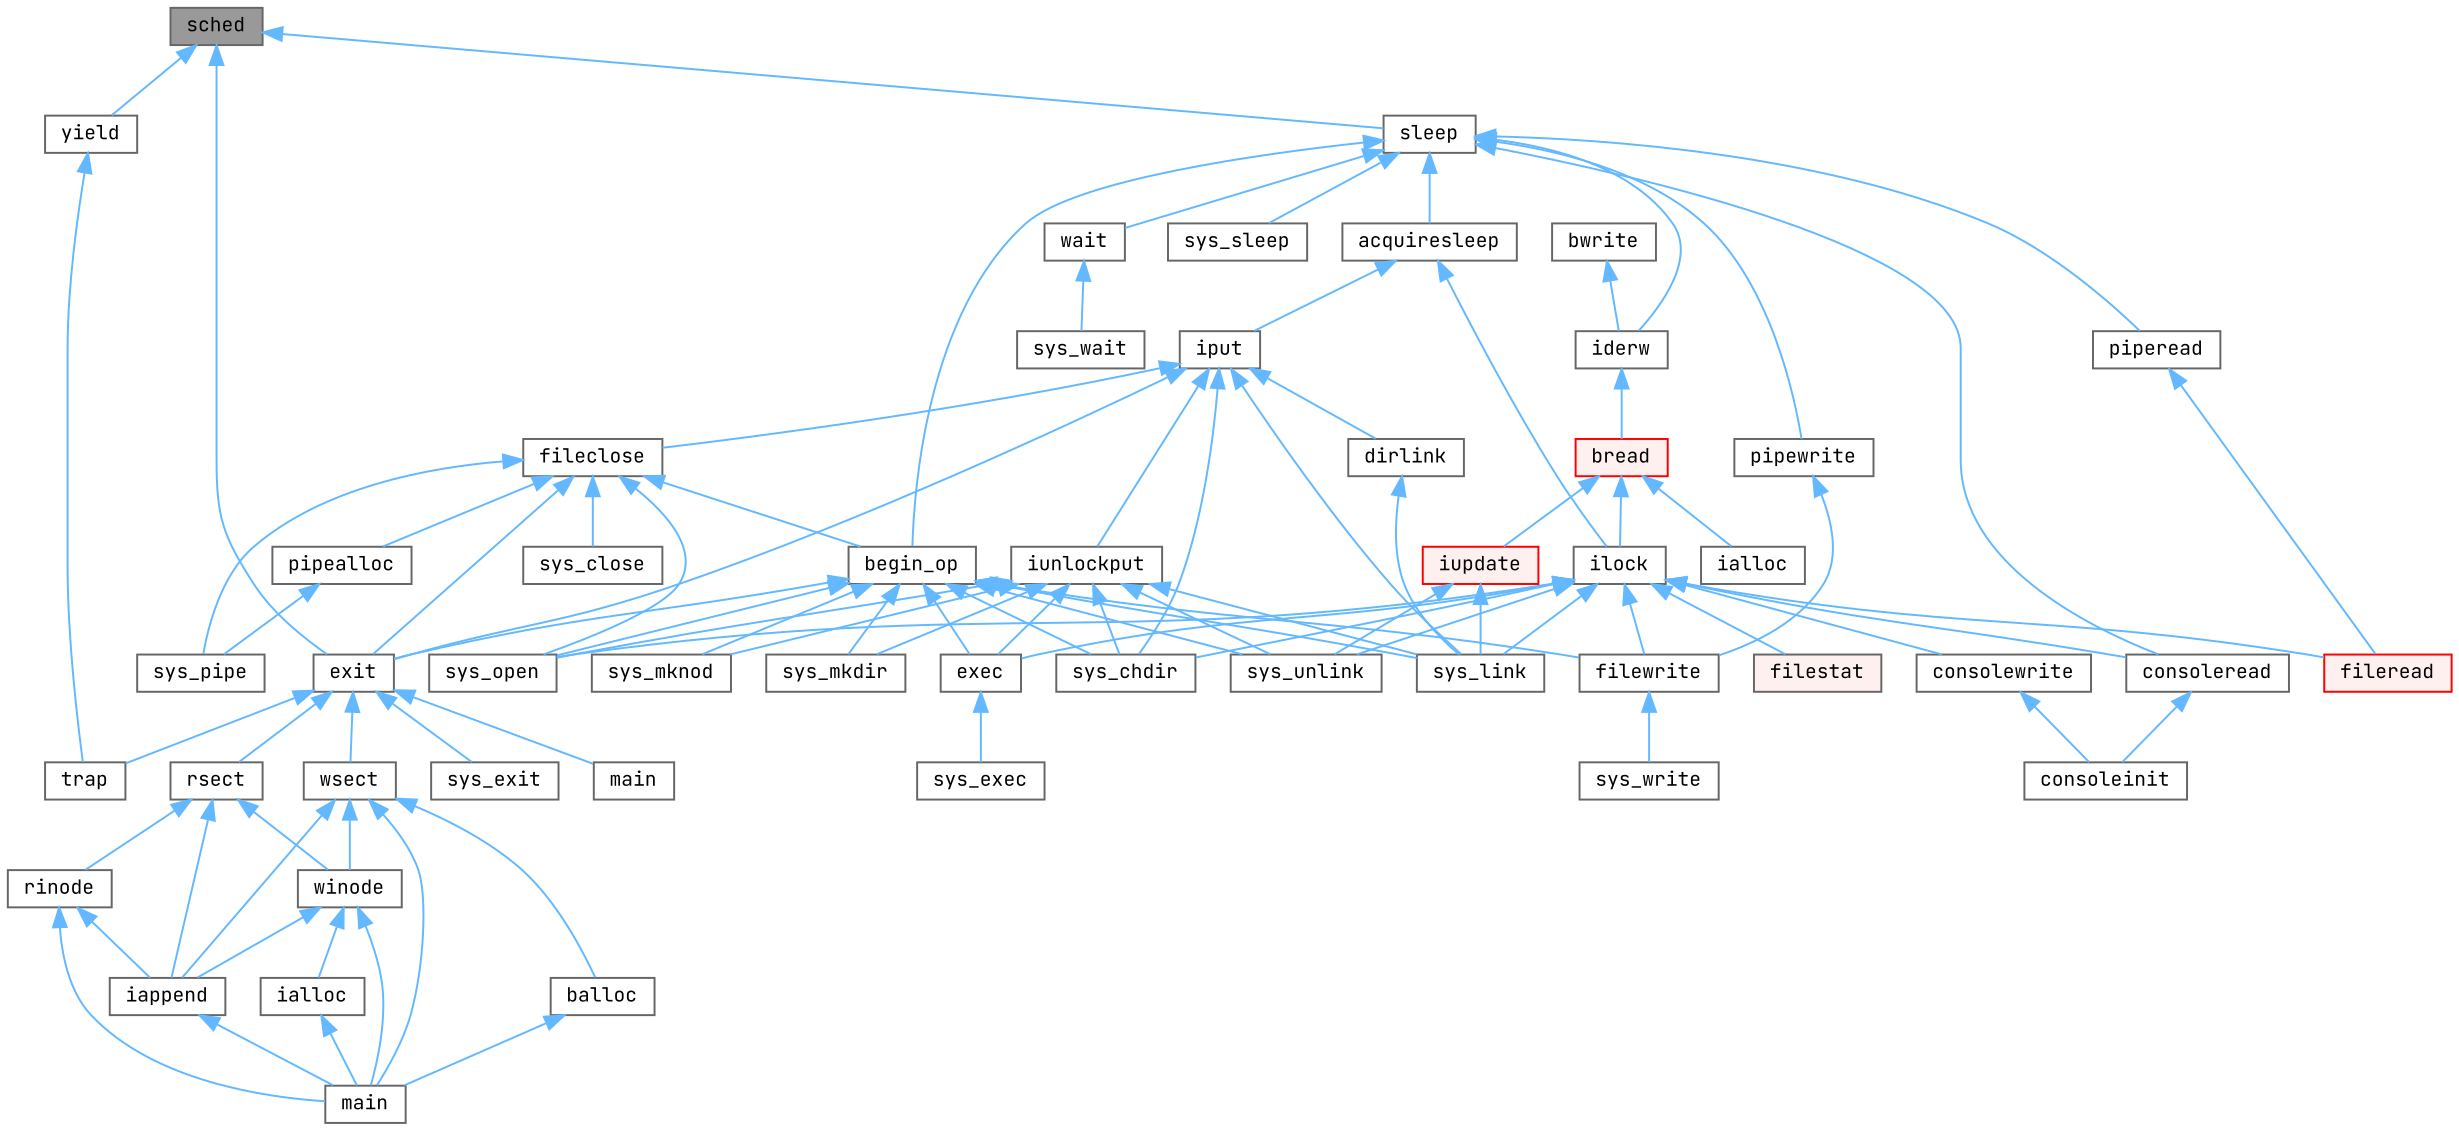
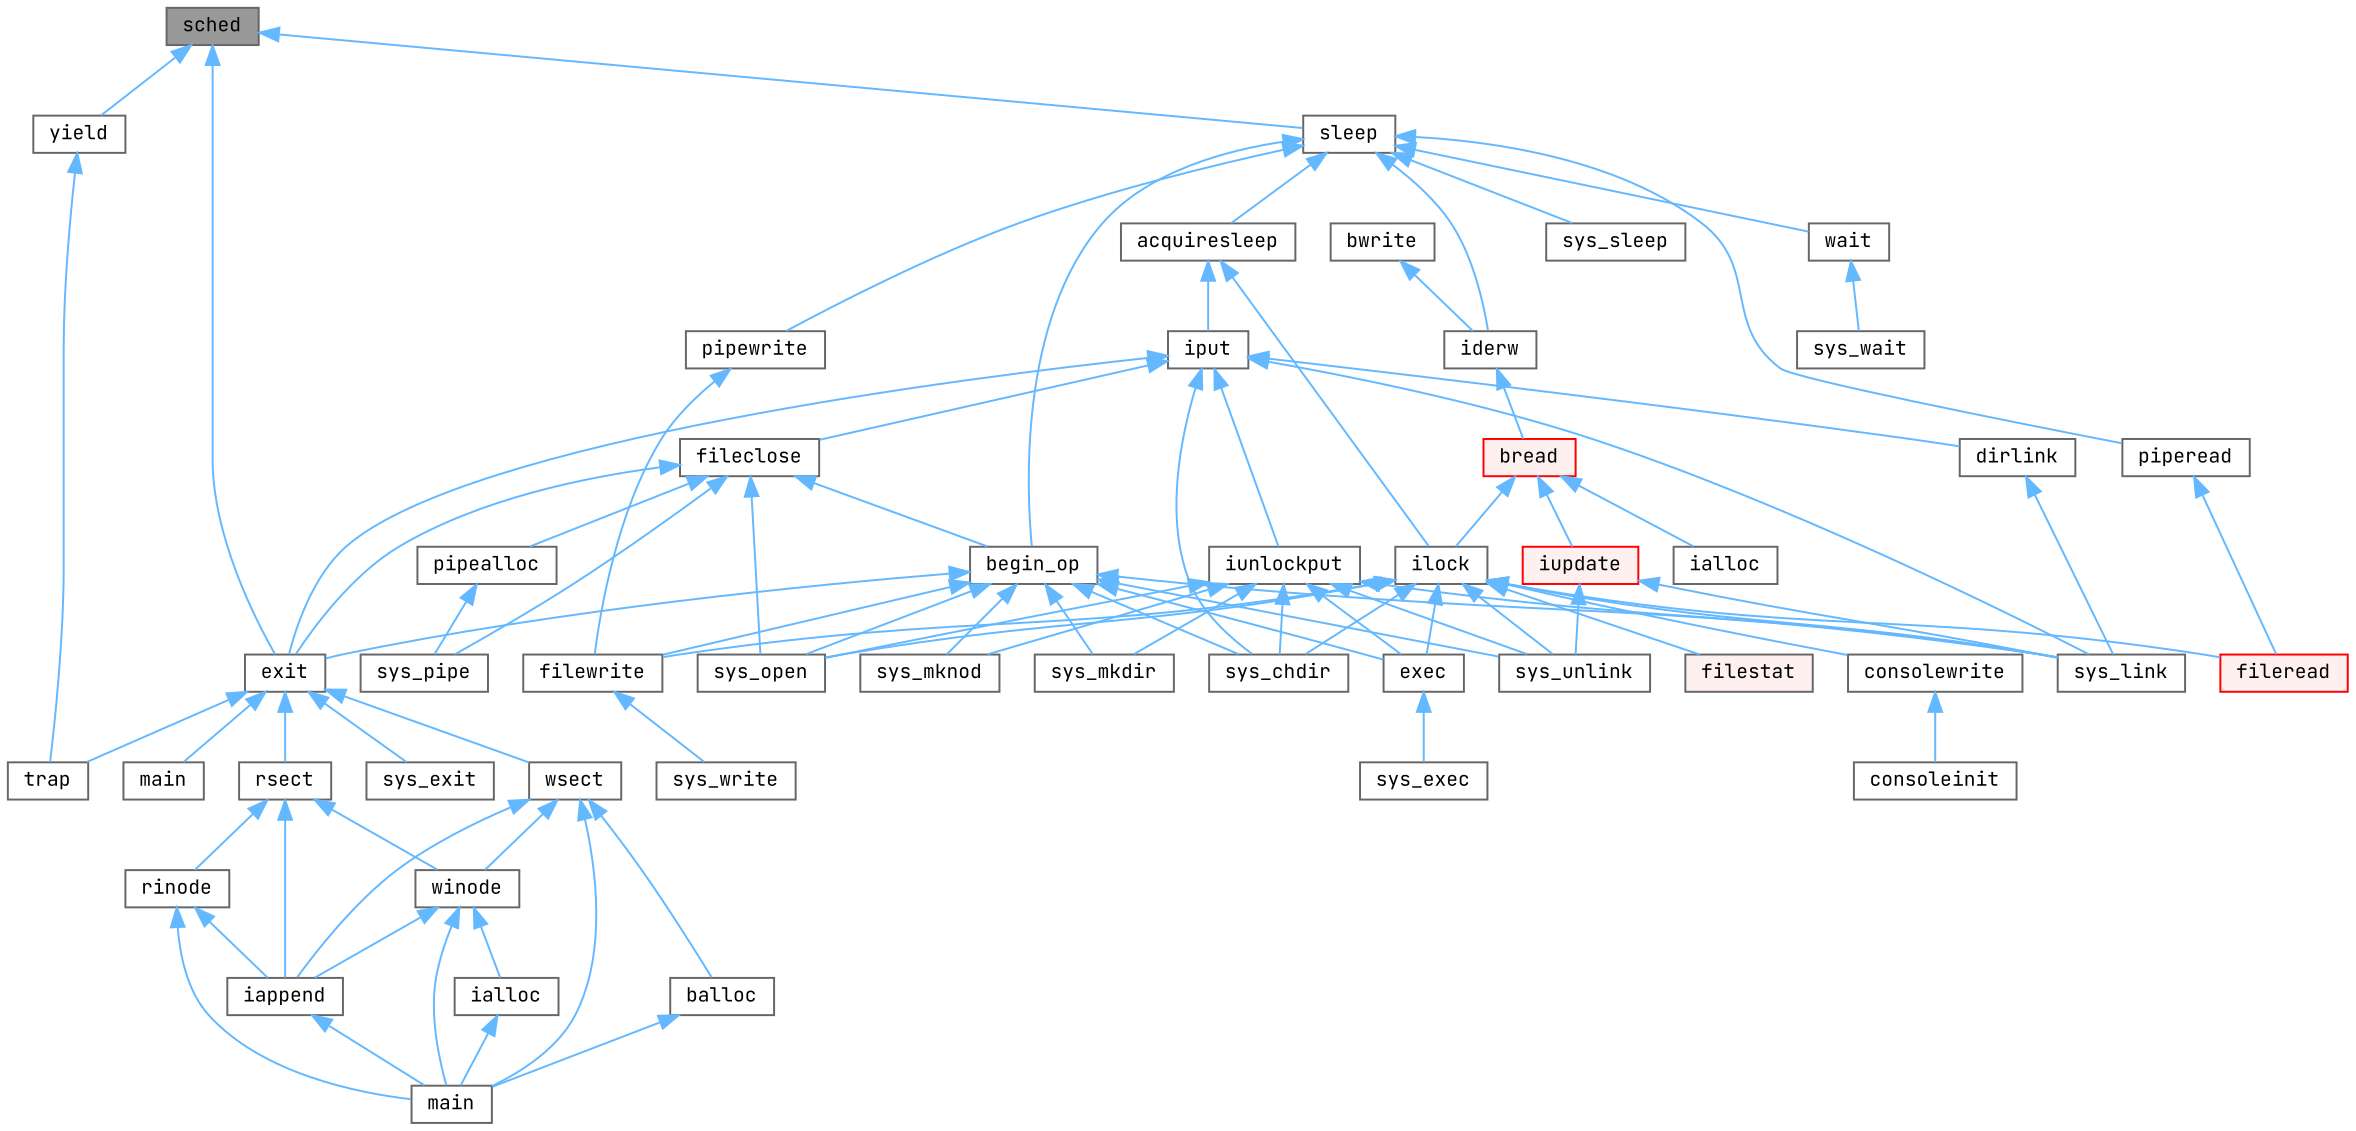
node "sys_close": removed
node "consoleread": removed
